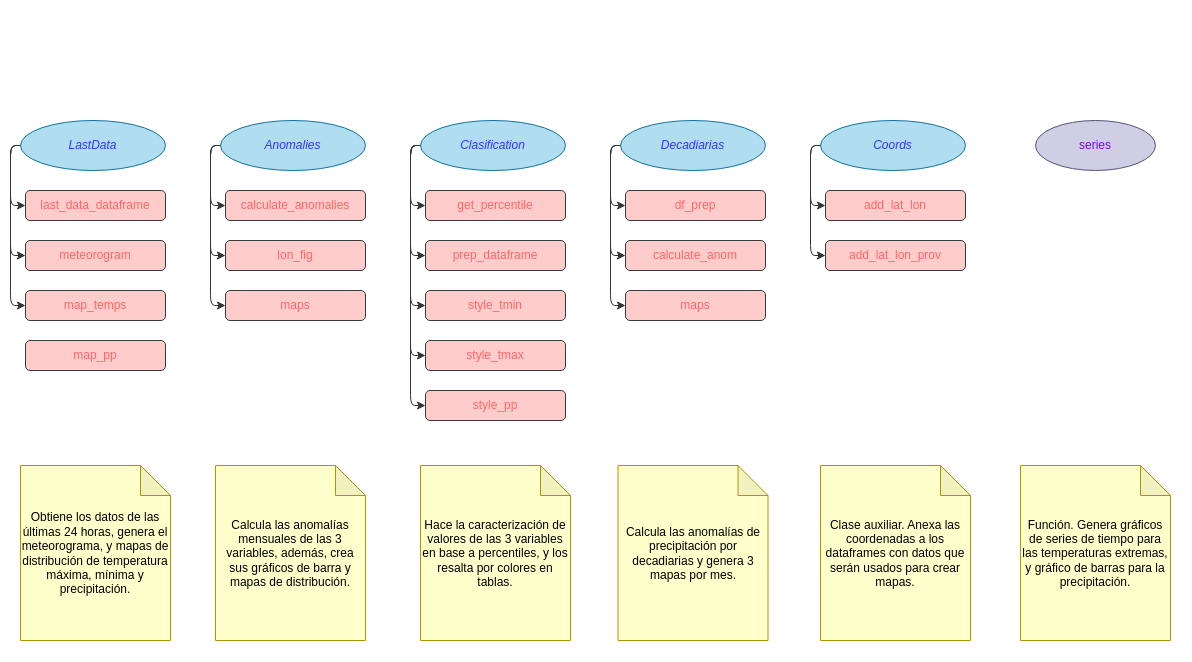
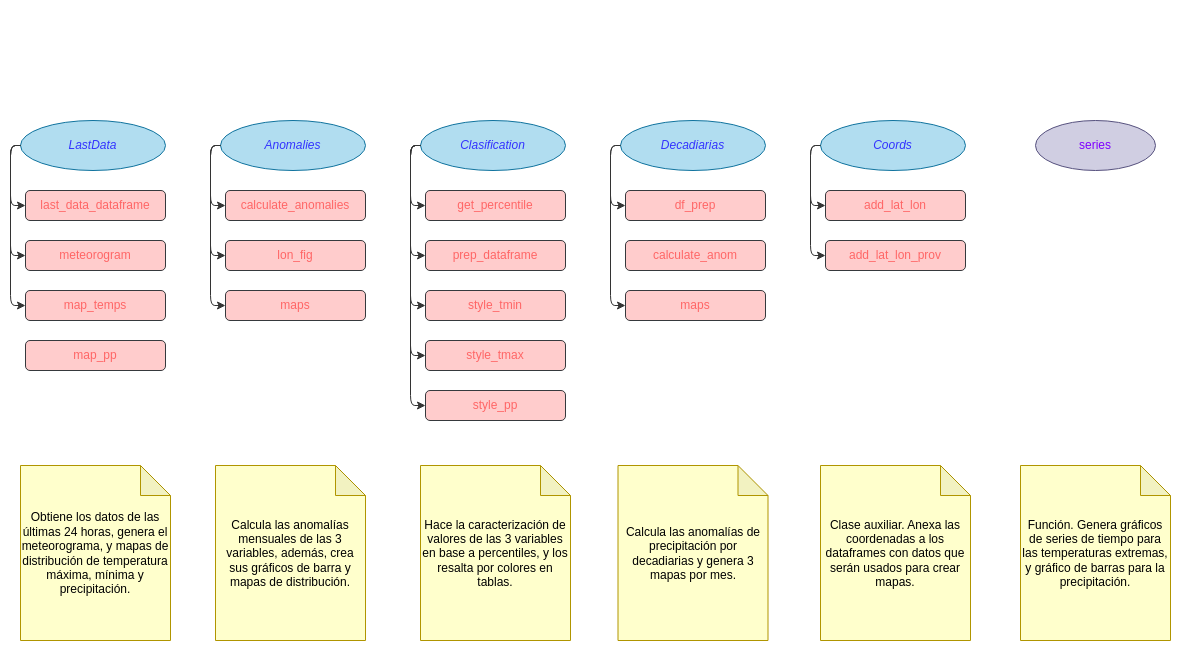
edge "Decadiarias" -> "calculate_anom": removed
